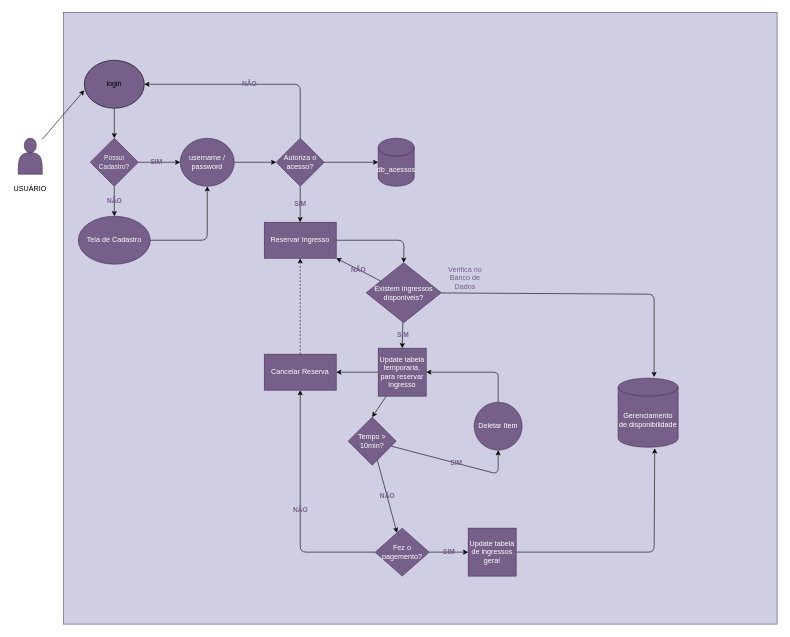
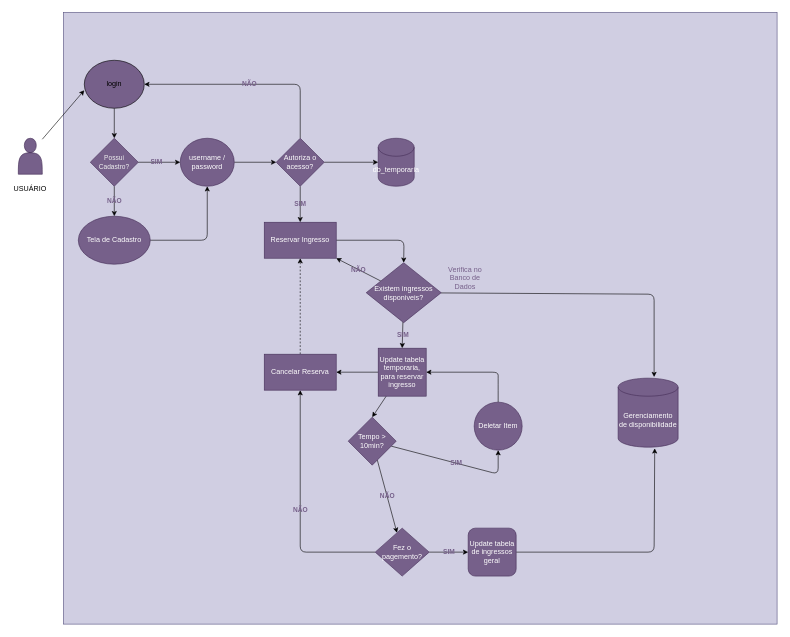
node "db_acessos": label "db_acessos" -> "db_temporaria"
node "Update tabela de ingressos geral": shape rectangle -> rounded rectangle
